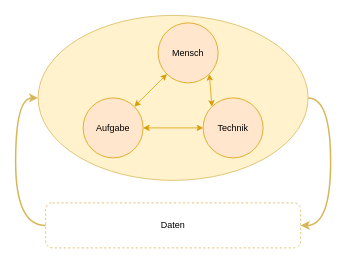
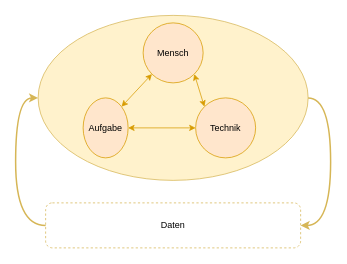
node "Mensch": moved (188, 53) -> (173, 53)
node "Aufgabe": size 60x60 -> 45x60
node "Technik": moved (233, 128) -> (225, 128)
